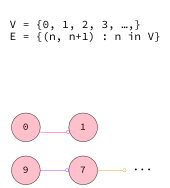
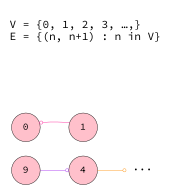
edge "0" -> "1": reversed
node "7": label "7" -> "4"
